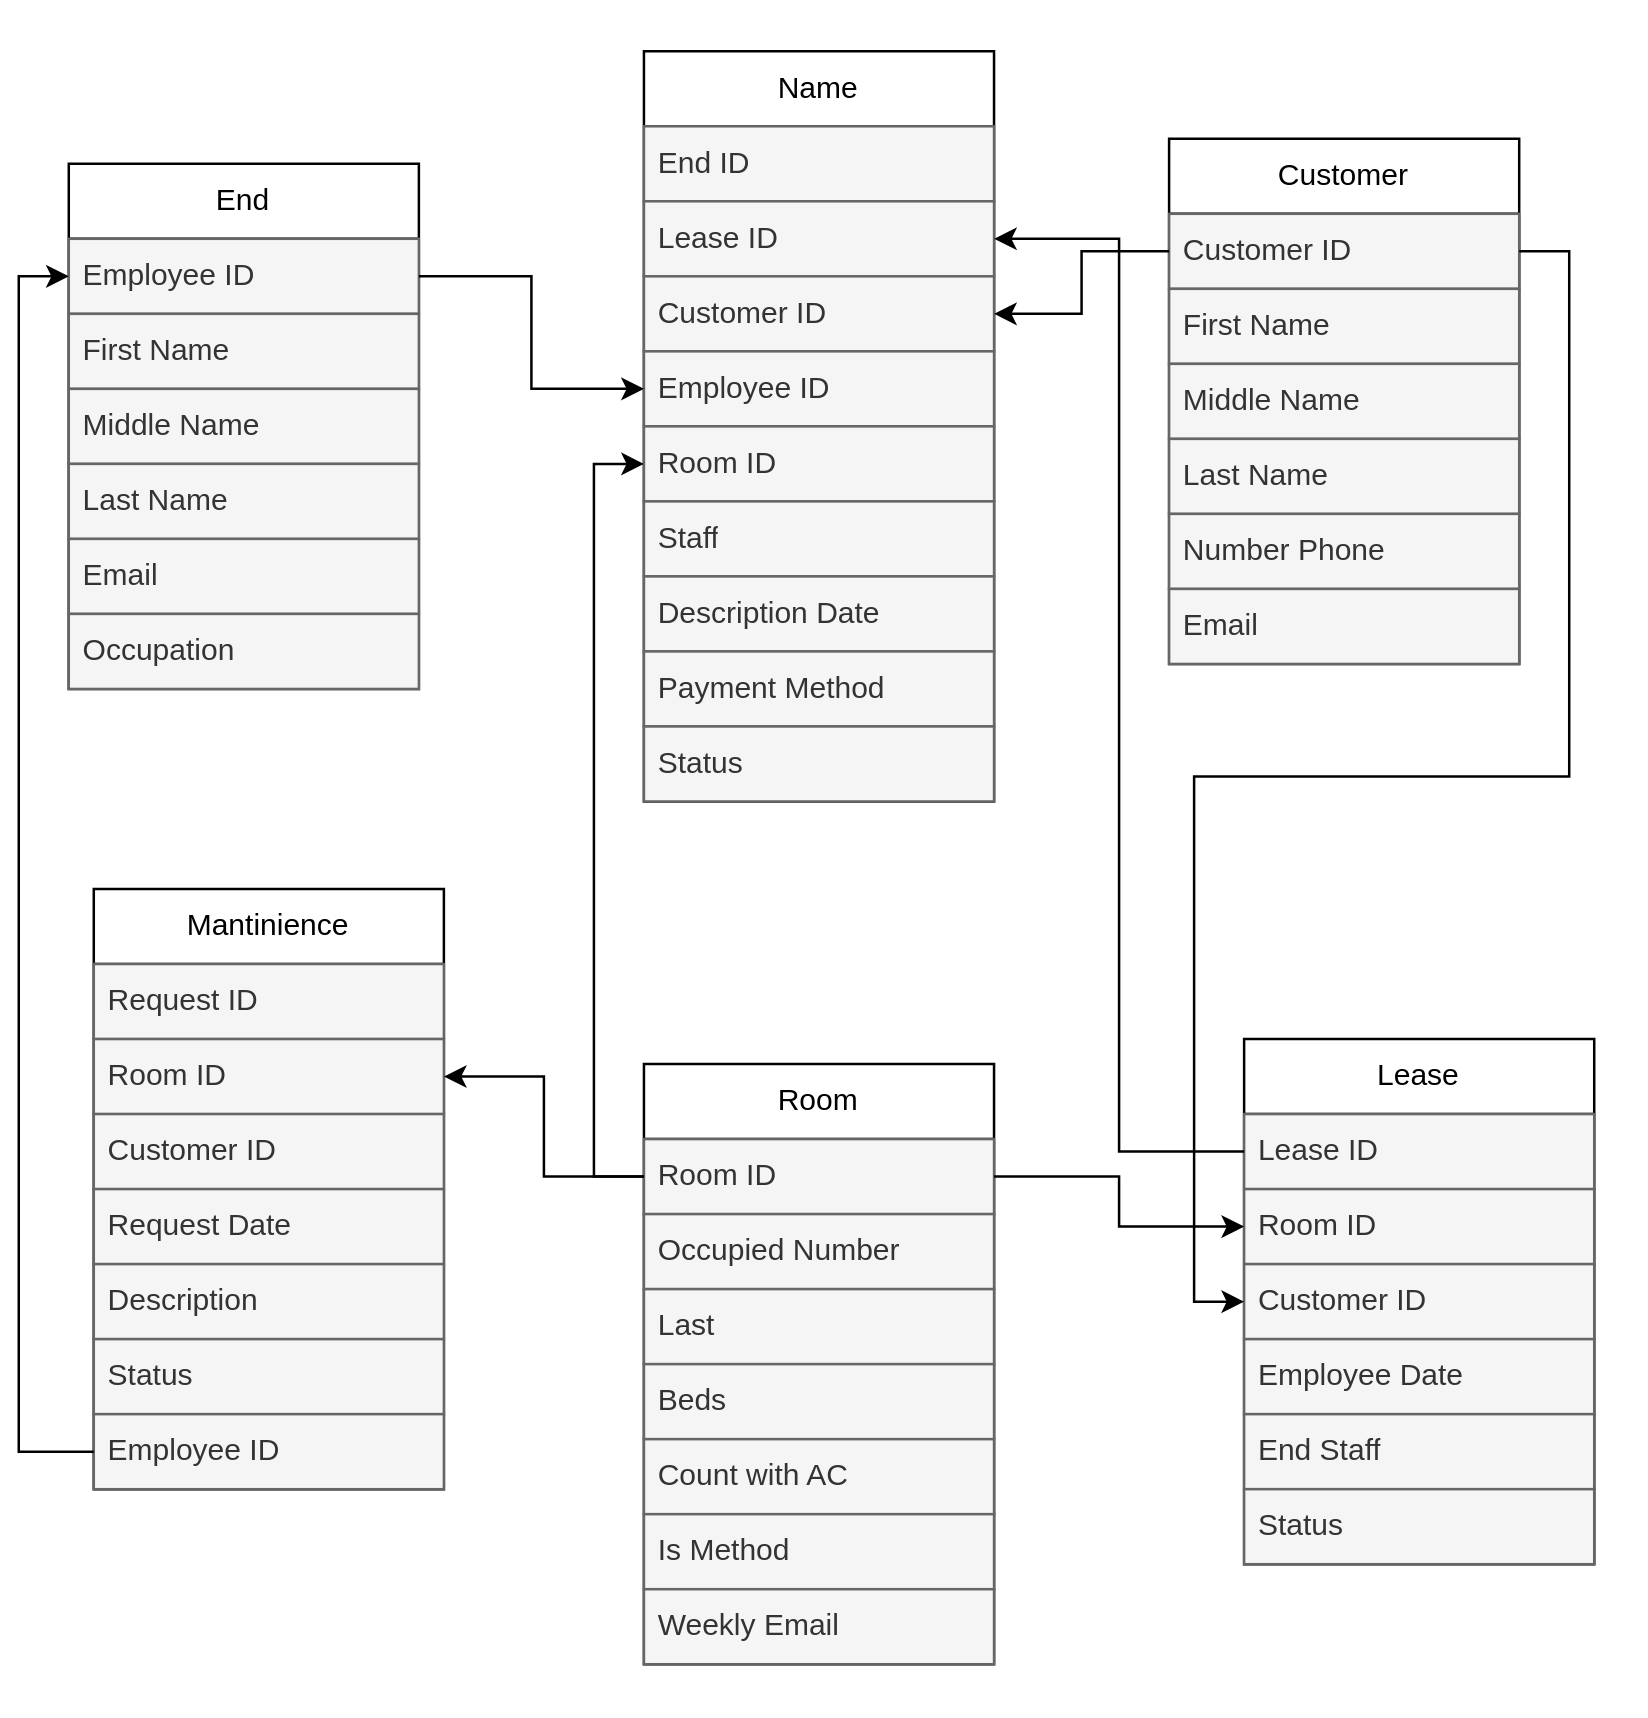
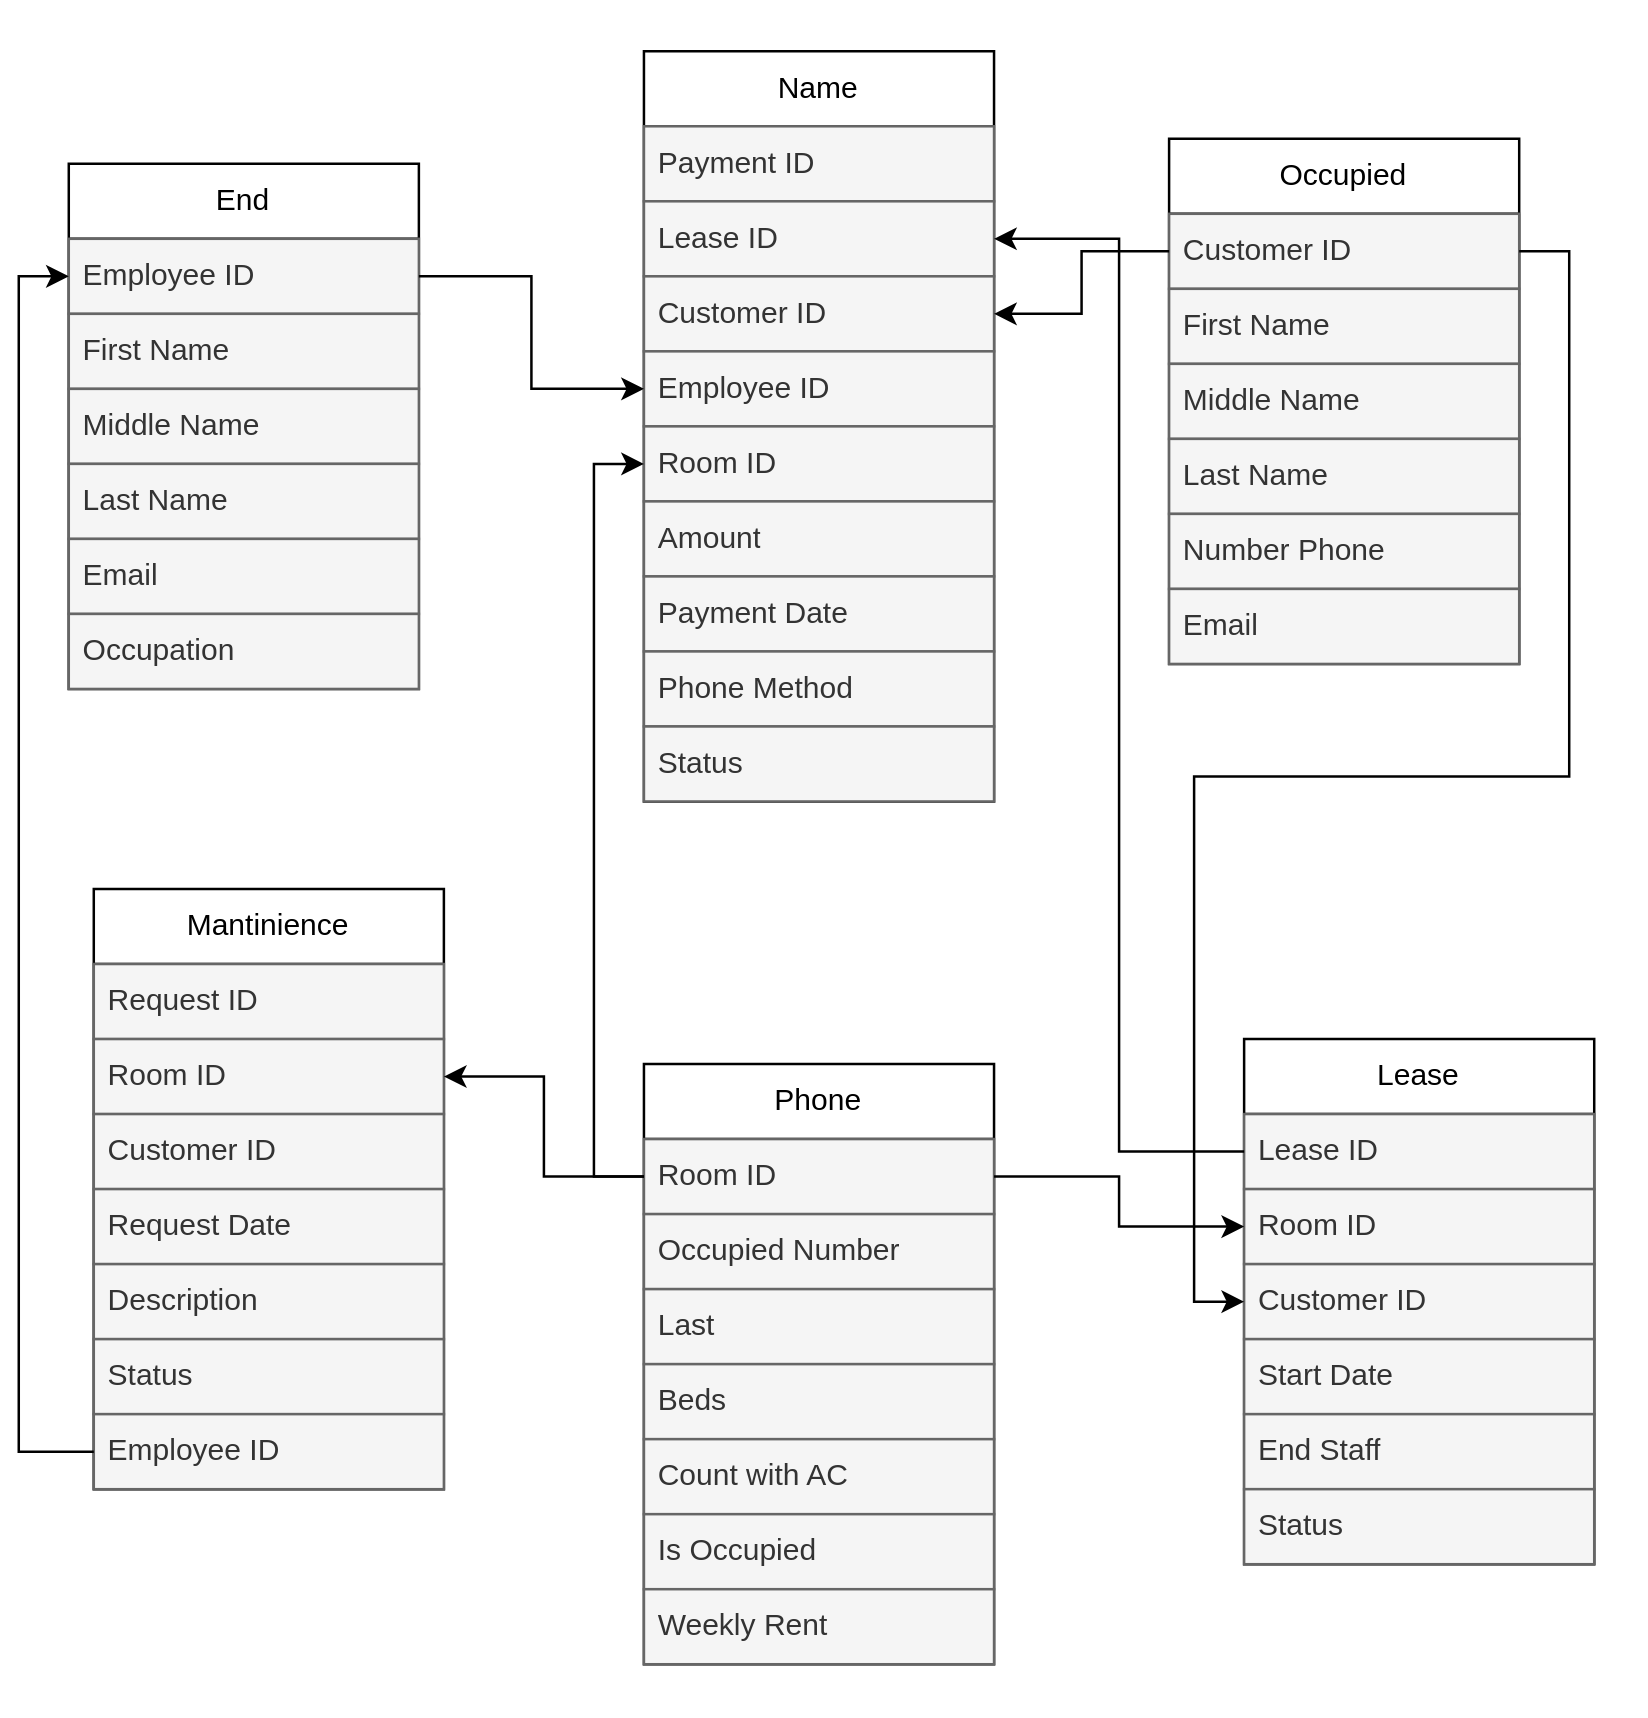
node "End ID": label "End ID" -> "Payment ID"
node "Customer": label "Customer" -> "Occupied"
node "Staff": label "Staff" -> "Amount"
node "Description Date": label "Description Date" -> "Payment Date"
node "Payment Method": label "Payment Method" -> "Phone Method"
node "Room": label "Room" -> "Phone"
node "Employee Date": label "Employee Date" -> "Start Date"
node "Is Method": label "Is Method" -> "Is Occupied"
node "Weekly Email": label "Weekly Email" -> "Weekly Rent"
